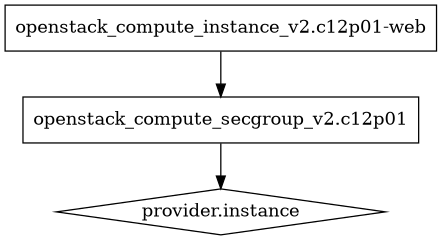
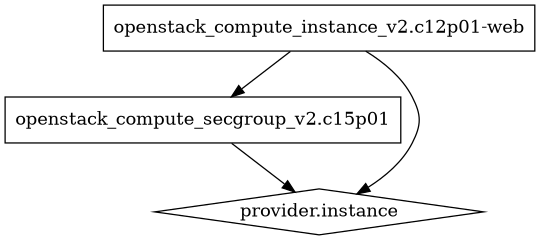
edge "openstack_compute_instance_v2.c12p01-web" -> "provider.instance": added
node "openstack_compute_secgroup_v2.c12p01": label "openstack_compute_secgroup_v2.c12p01" -> "openstack_compute_secgroup_v2.c15p01"
